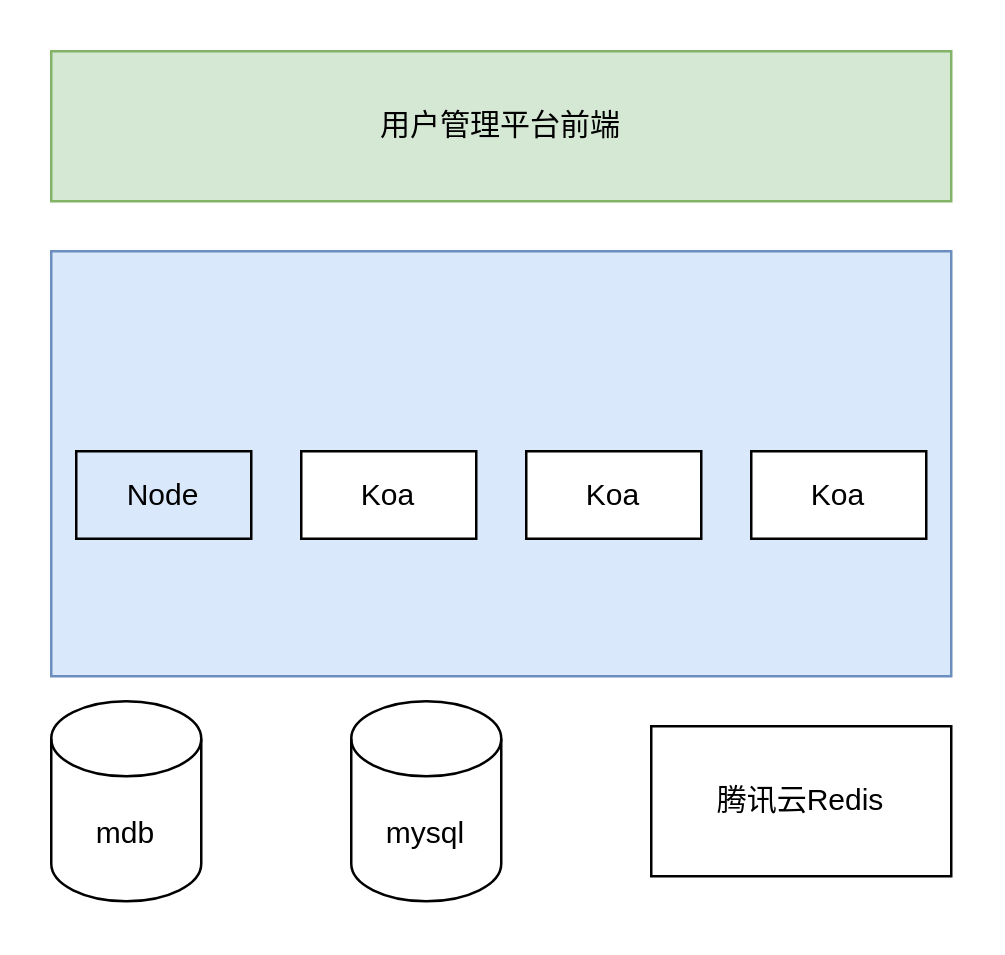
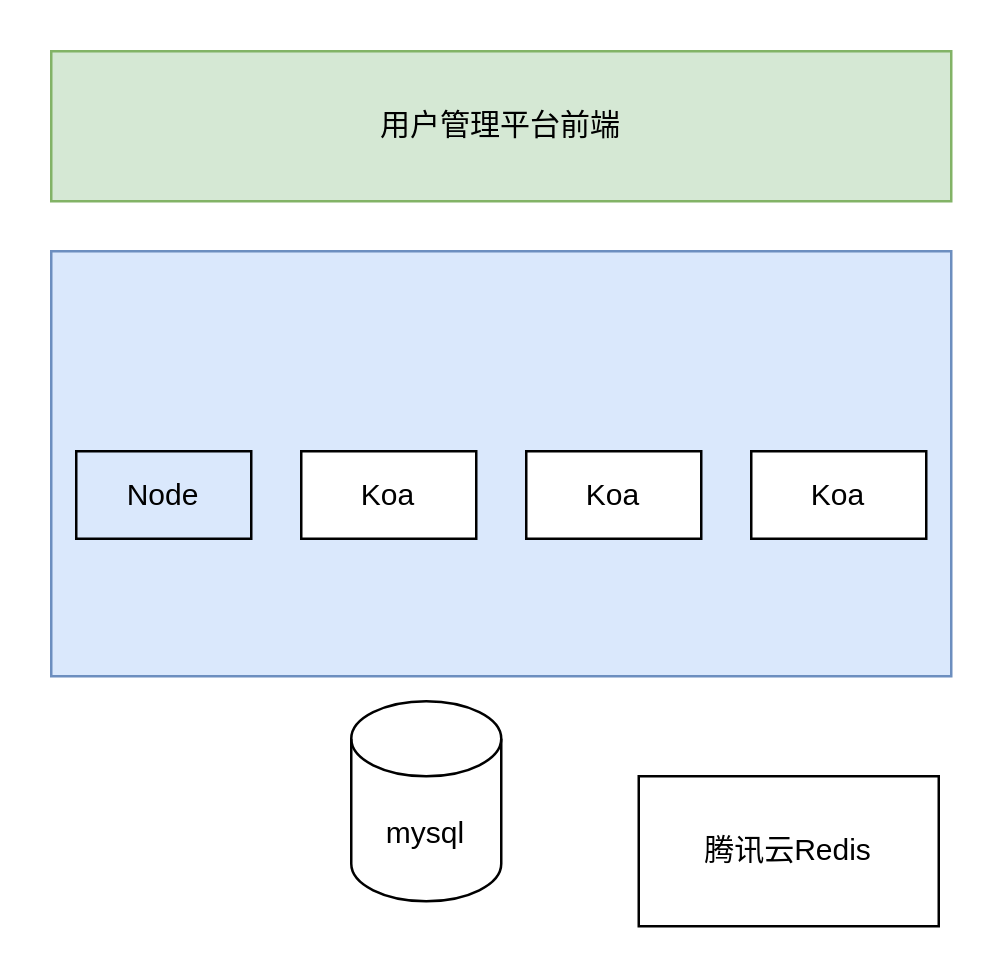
node "mdb": removed
node "腾讯云Redis": moved (801, 801) -> (789, 851)
